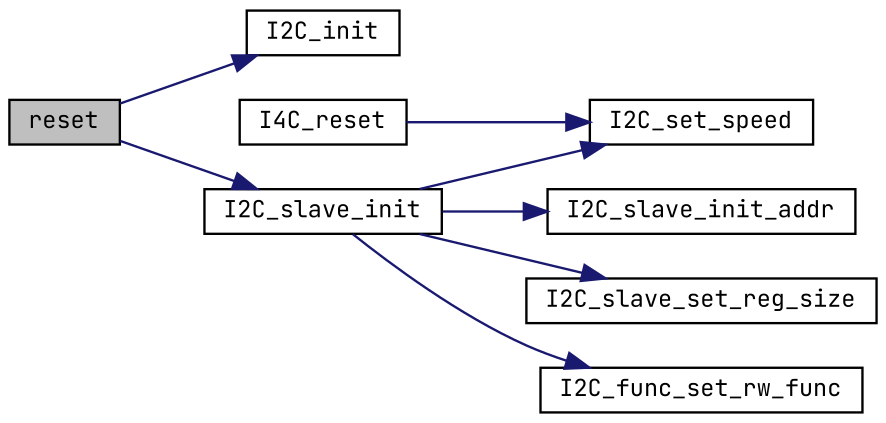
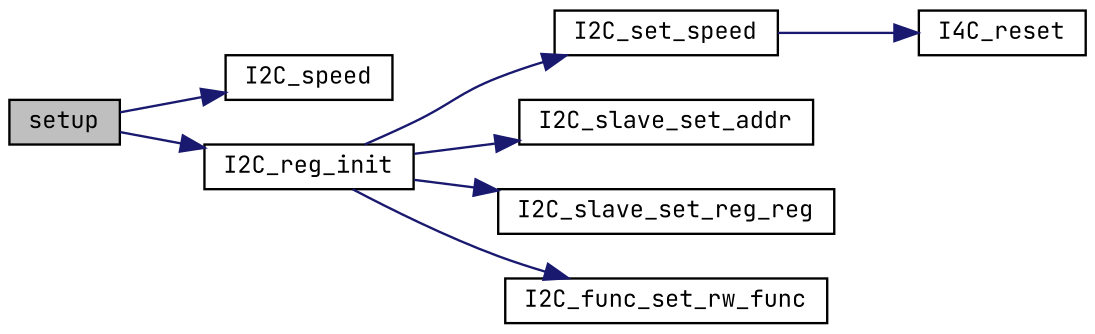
node "I2C_init": label "I2C_init" -> "I2C_speed"
node "reset": label "reset" -> "setup"
edge "I4C_reset" -> "I2C_set_speed": reversed
node "I2C_slave_init": label "I2C_slave_init" -> "I2C_reg_init"
node "I2C_slave_init_addr": label "I2C_slave_init_addr" -> "I2C_slave_set_addr"
node "I2C_slave_set_reg_size": label "I2C_slave_set_reg_size" -> "I2C_slave_set_reg_reg"
